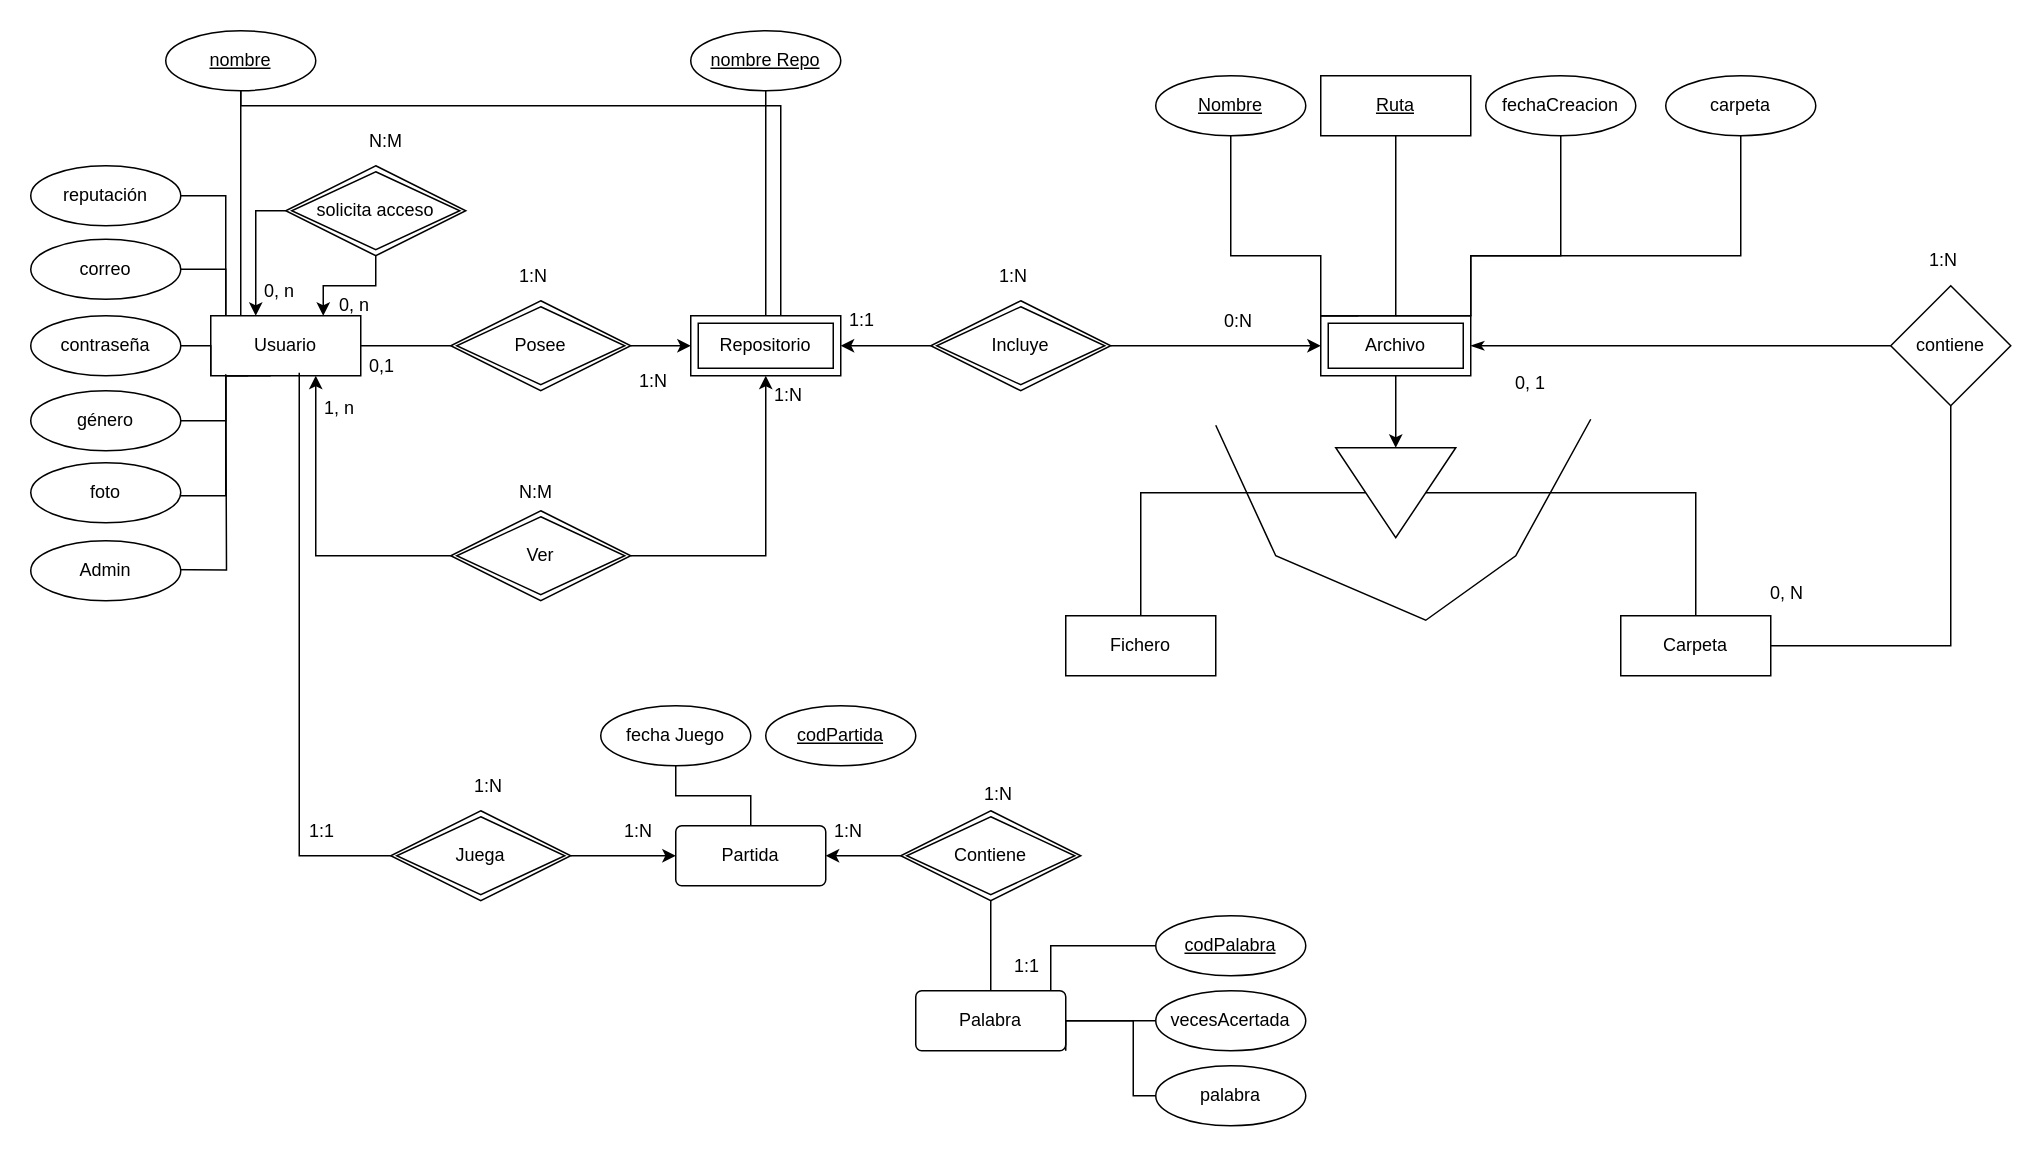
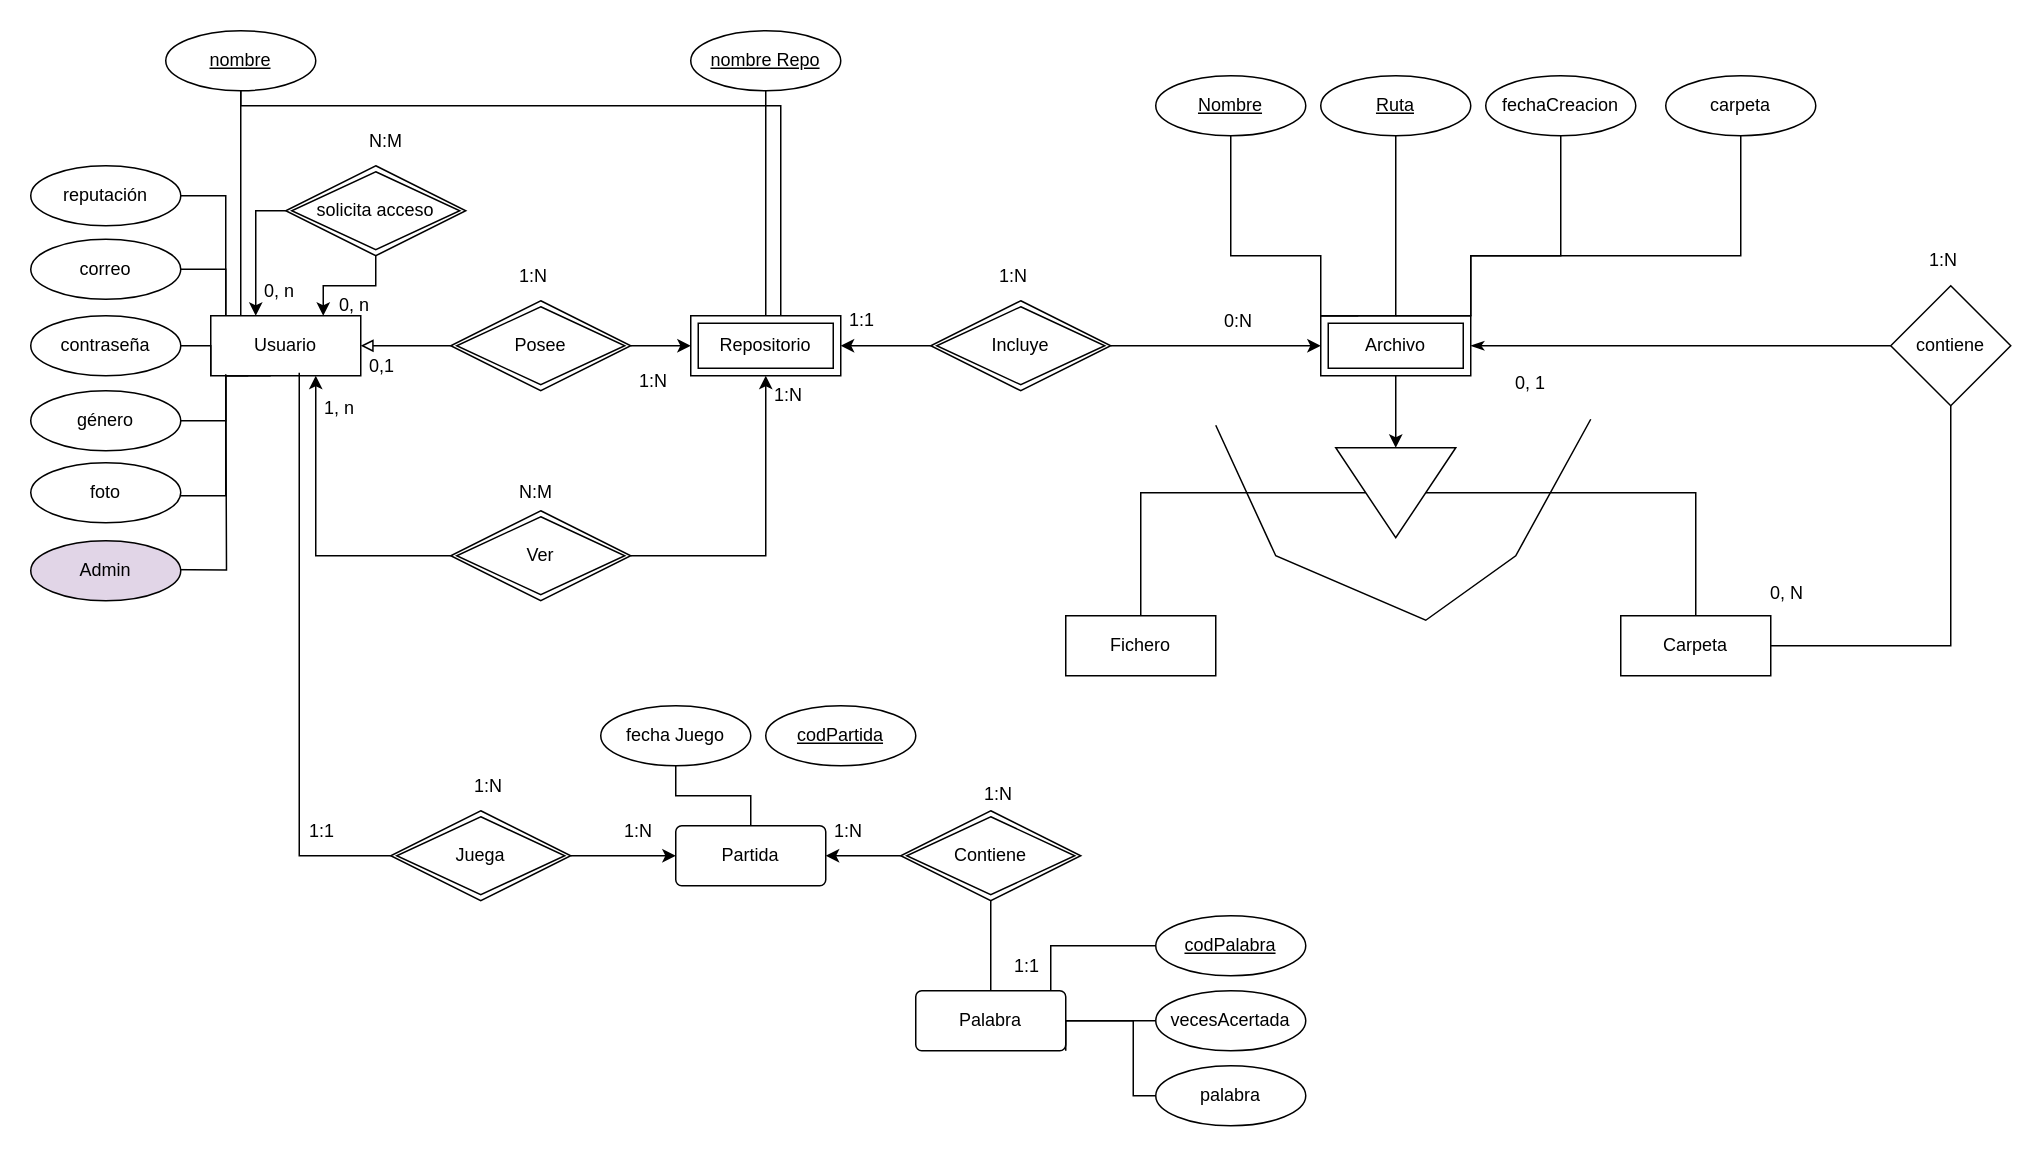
node "Ruta": shape rectangle -> ellipse
edge "Usuario" -- "Posee": arrowhead none -> block
node "Admin": fillcolor #ffffff -> #e1d5e7
